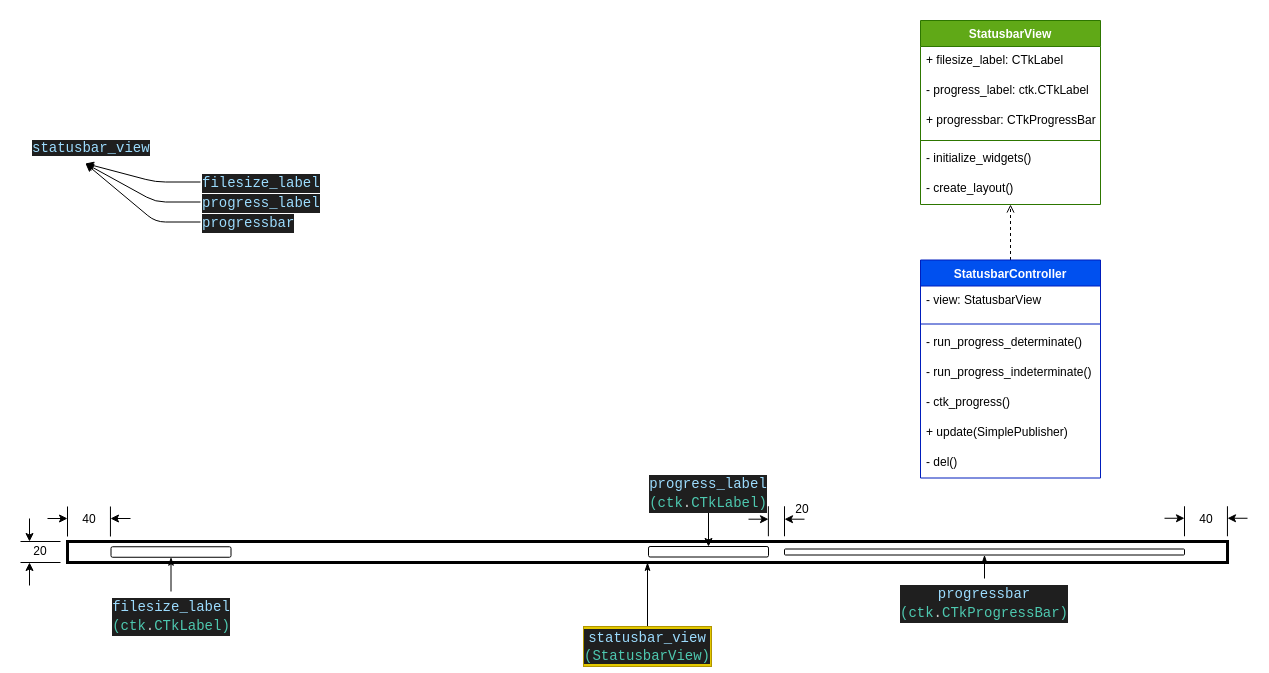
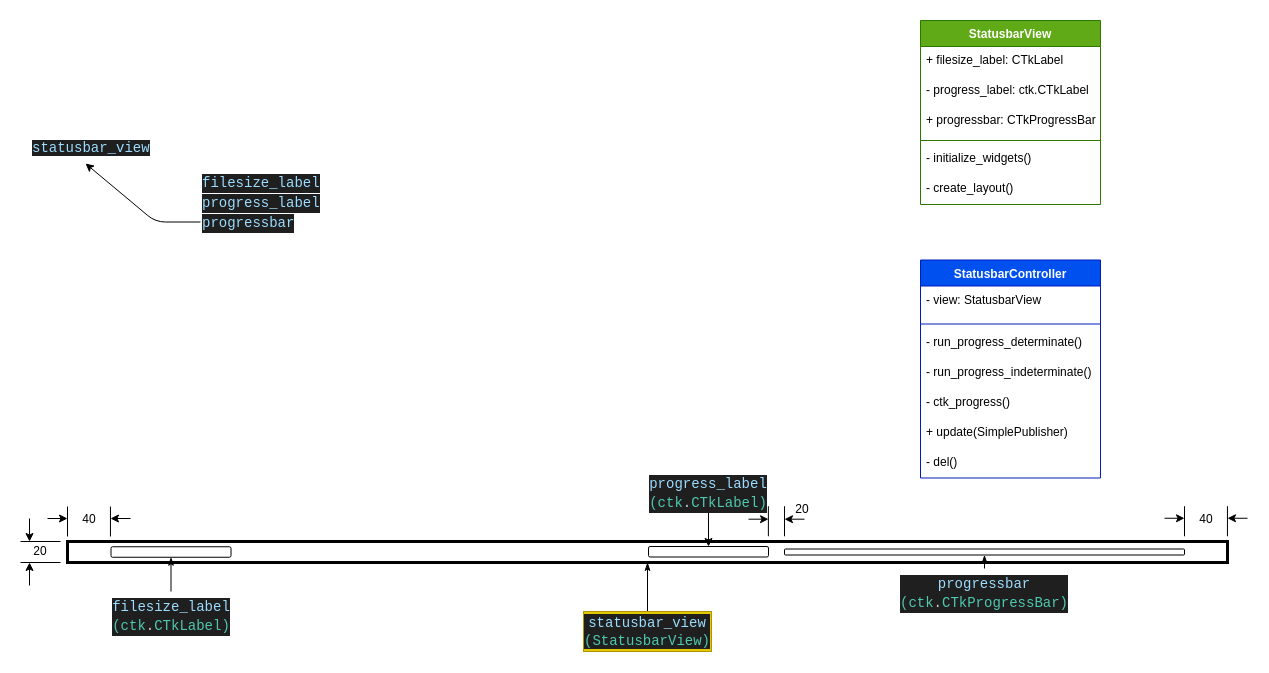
edge "filesize_label" -> "statusbar_view": removed
edge "progress_label" -> "statusbar_view": removed
edge "StatusbarController" -> "StatusbarView": removed
node "progressbar (ctk.CTkProgressBar)": moved (985, 599) -> (985, 589)
node "statusbar_view (StatusbarView)": moved (648, 647) -> (648, 632)
